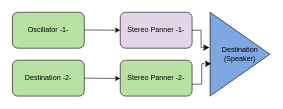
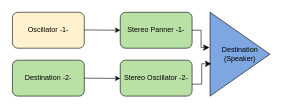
node "Oscillator -1-": fillcolor #b9e0a5 -> #fff2cc
node "Stereo Panner -1-": fillcolor #e1d5e7 -> #b9e0a5
node "Stereo Panner -2-": label "Stereo Panner -2-" -> "Stereo Oscillator -2-"
